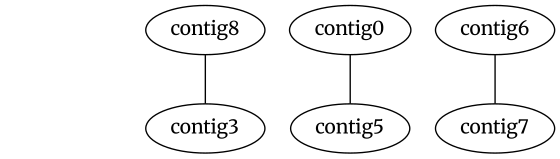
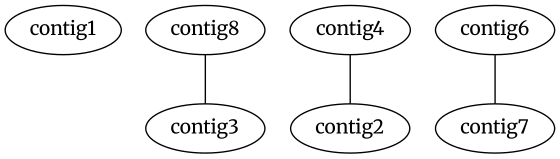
node "contig1": added
node "contig0": label "contig0" -> "contig4"
node "contig5": label "contig5" -> "contig2"
